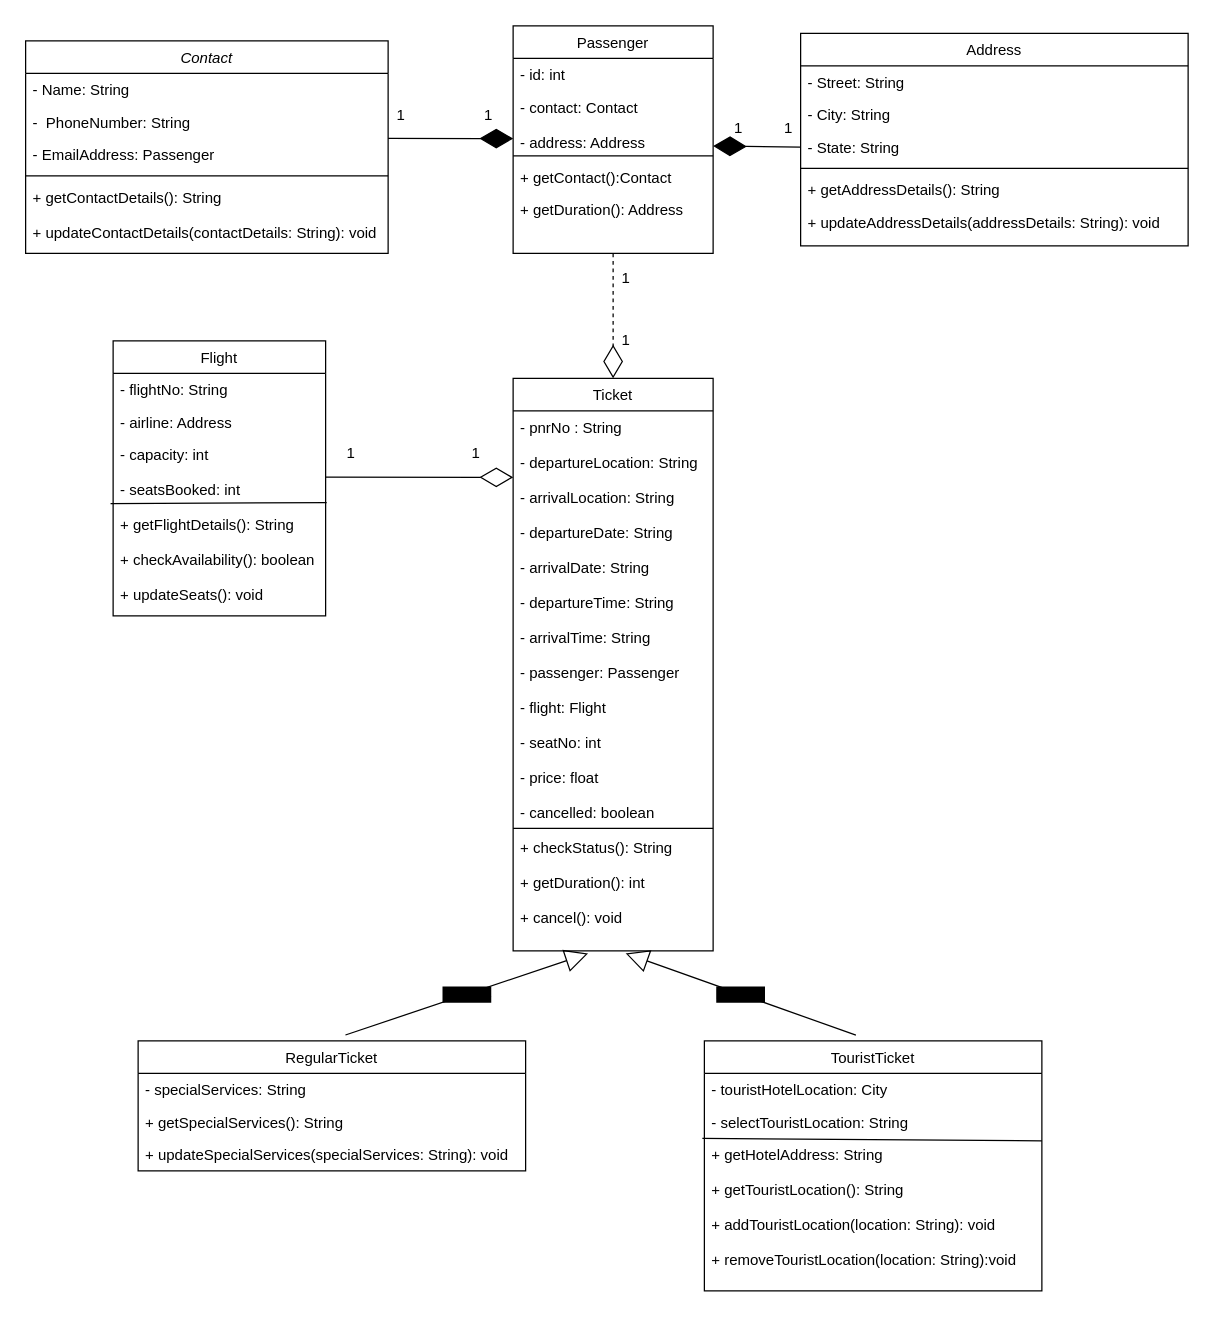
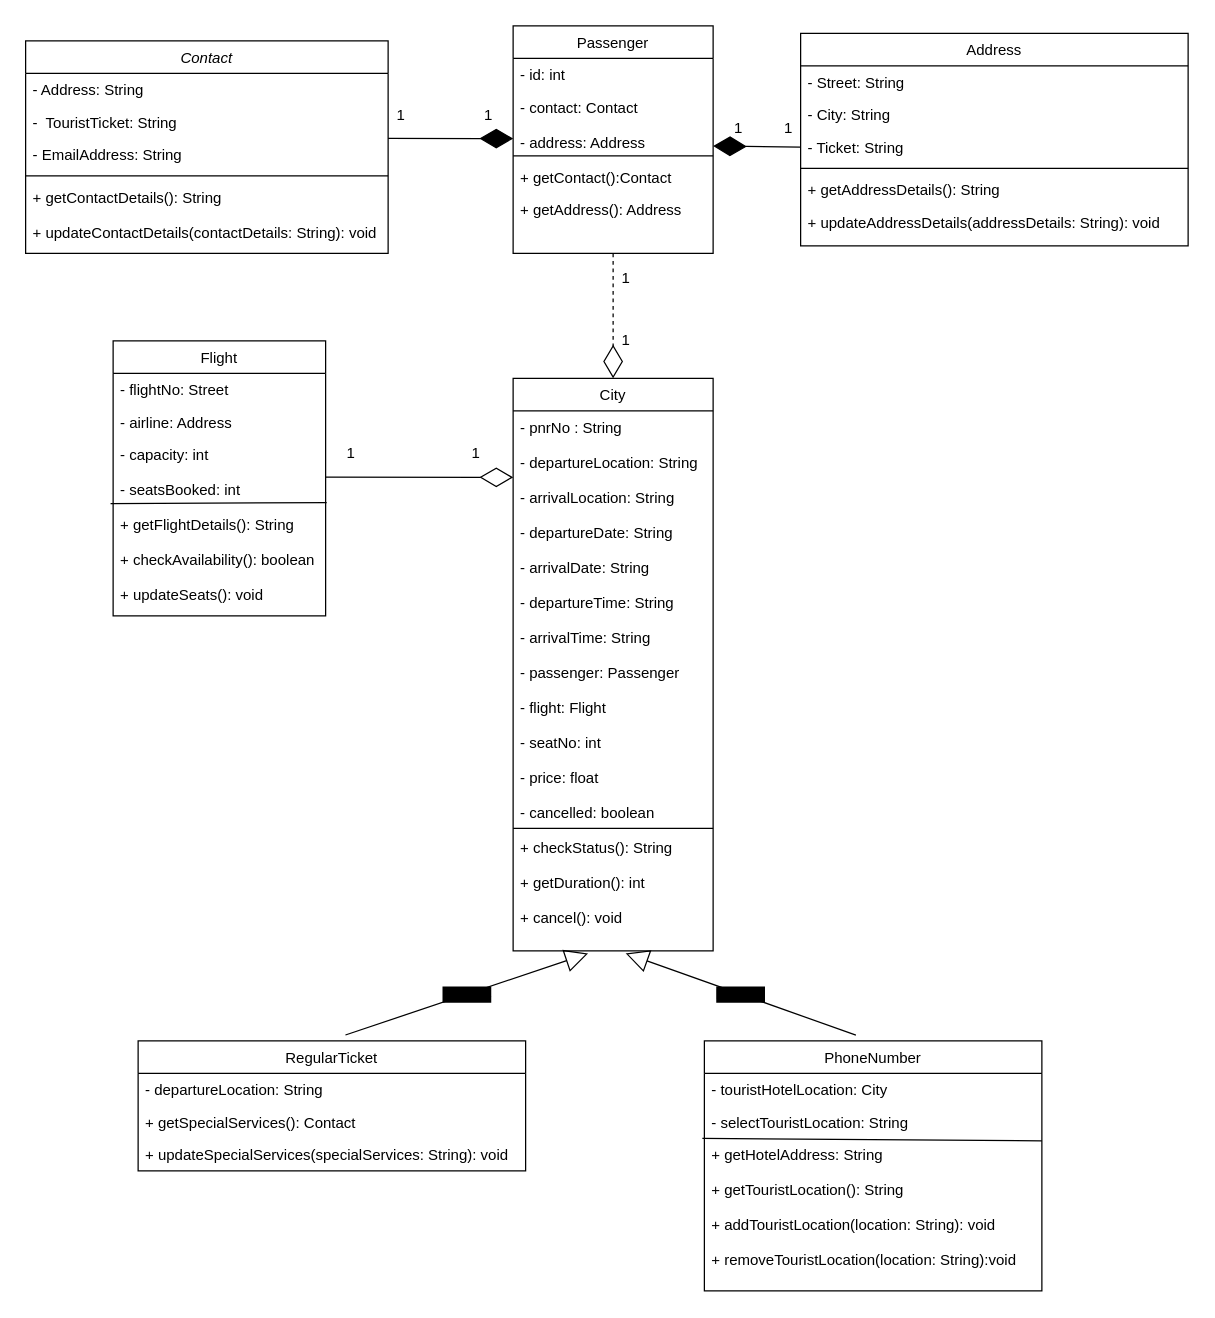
node "- Name: String": label "- Name: String" -> "- Address: String"
node "- PhoneNumber: String": label "- PhoneNumber: String" -> "- TouristTicket: String"
node "- State: String": label "- State: String" -> "- Ticket: String"
node "- EmailAddress: Passenger": label "- EmailAddress: Passenger" -> "- EmailAddress: String"
node "+ getDuration(): Address": label "+ getDuration(): Address" -> "+ getAddress(): Address"
node "- flightNo: String": label "- flightNo: String" -> "- flightNo: Street"
node "Ticket": label "Ticket" -> "City"
node "TouristTicket": label "TouristTicket" -> "PhoneNumber"
node "- specialServices: String": label "- specialServices: String" -> "- departureLocation: String"
node "+ getSpecialServices(): String": label "+ getSpecialServices(): String" -> "+ getSpecialServices(): Contact"
